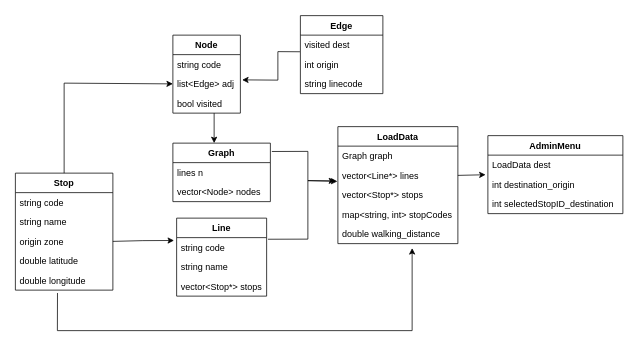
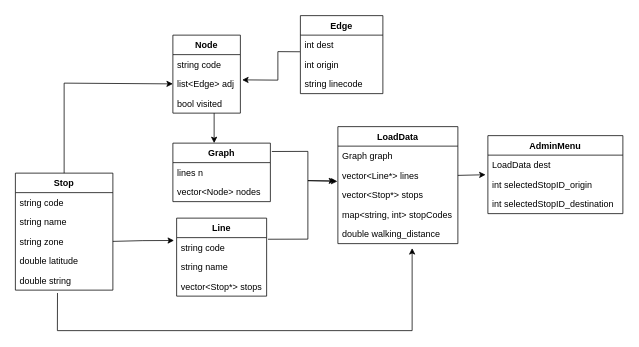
node "visited dest": label "visited dest" -> "int dest"
node "int destination_origin": label "int destination_origin" -> "int selectedStopID_origin"
node "origin zone": label "origin zone" -> "string zone"
node "double longitude": label "double longitude" -> "double string"
